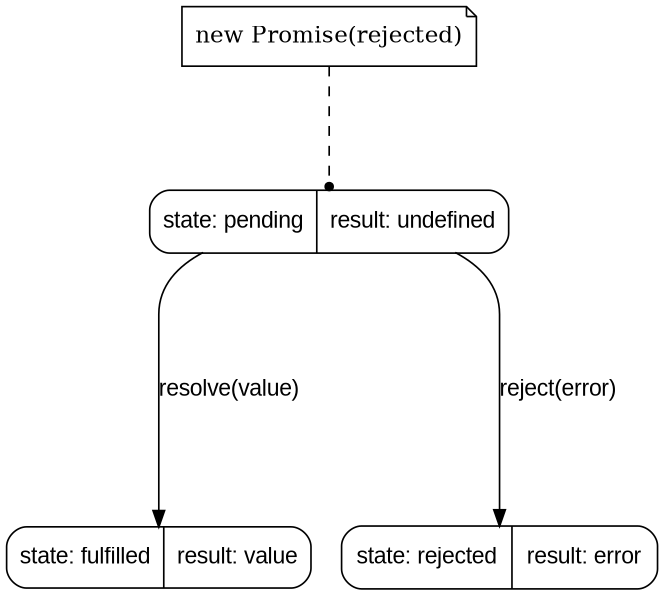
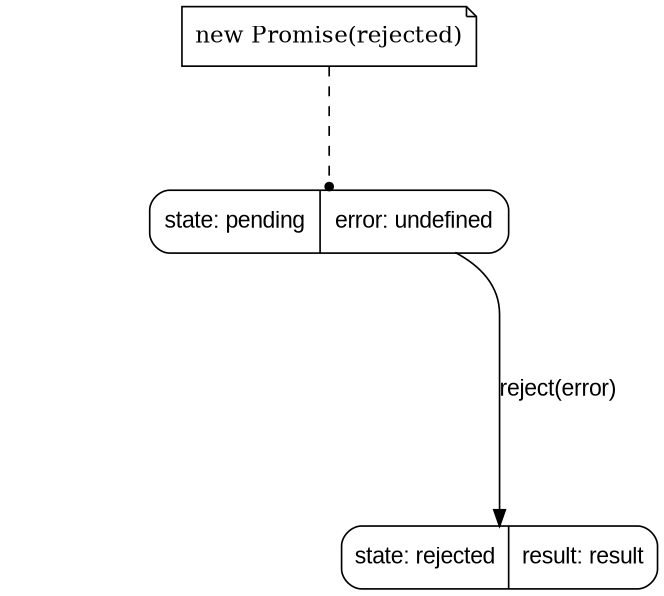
node "state: pending": text "result: undefined" -> "error: undefined"
node "state: fulfilled": removed
node "state: rejected": text "result: error" -> "result: result"
